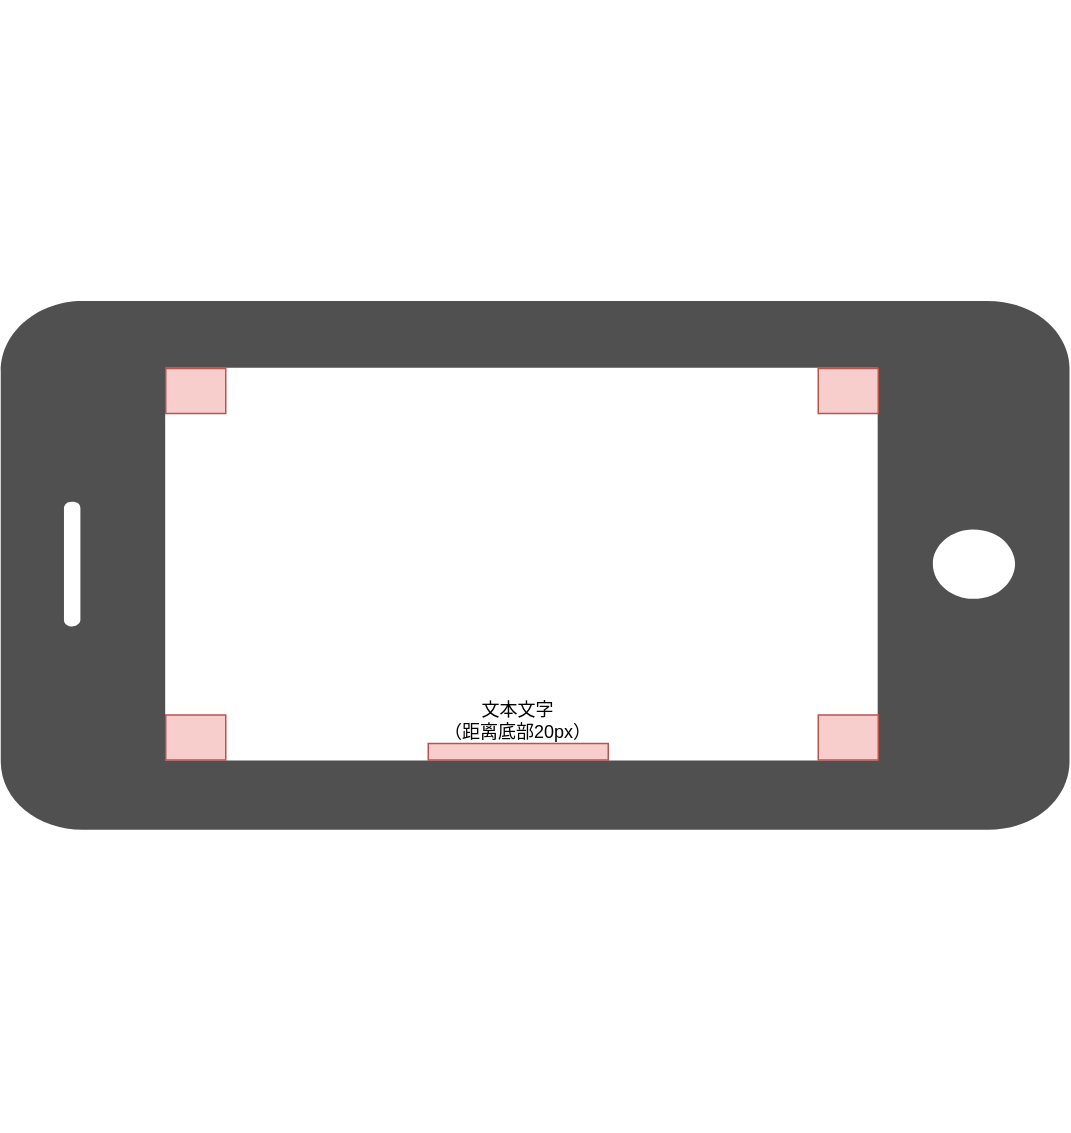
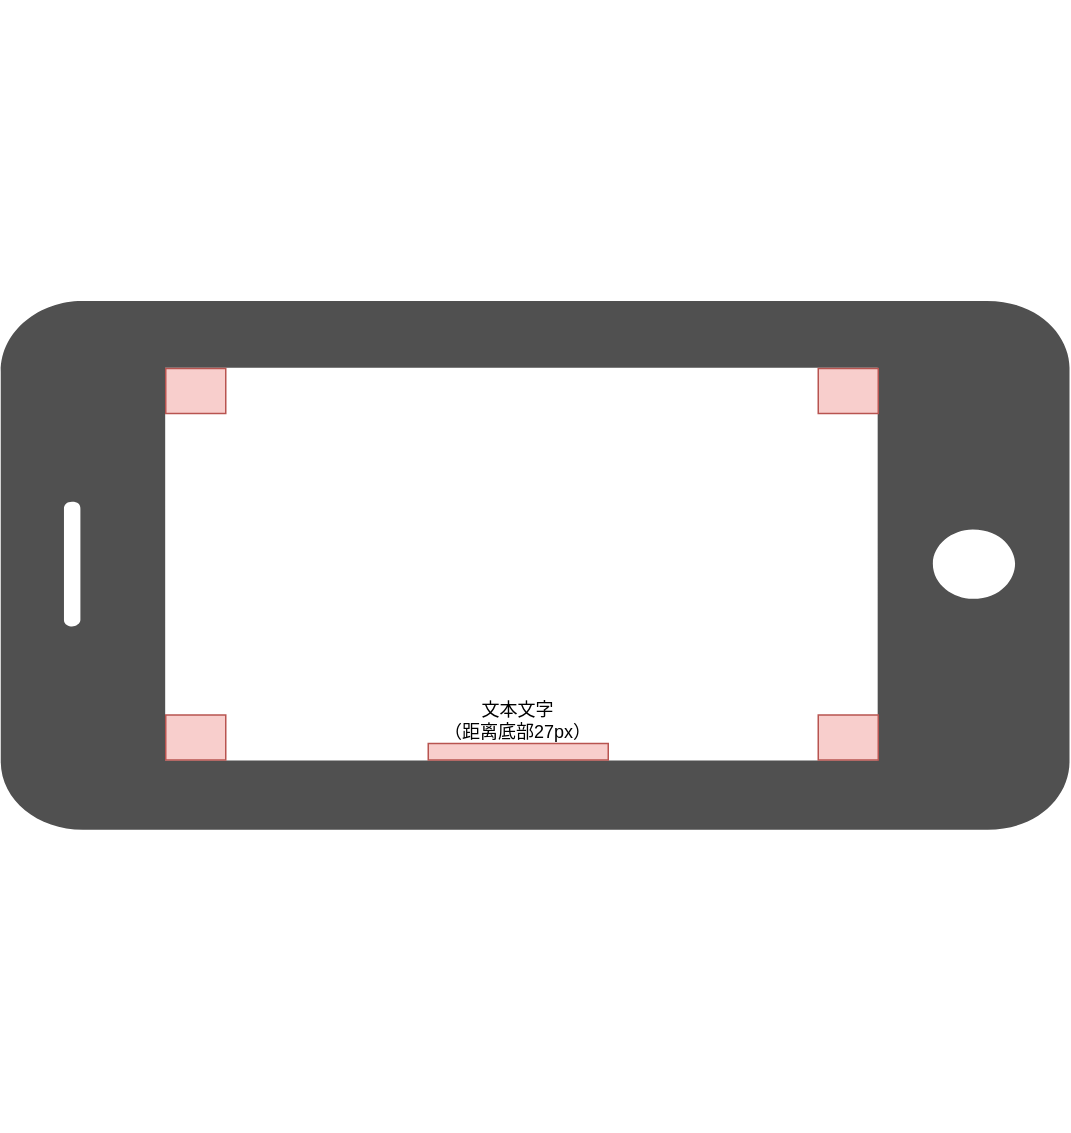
node "文本文字 （距离底部20px）": label "文本文字 （距离底部20px）" -> "文本文字 （距离底部27px）"
